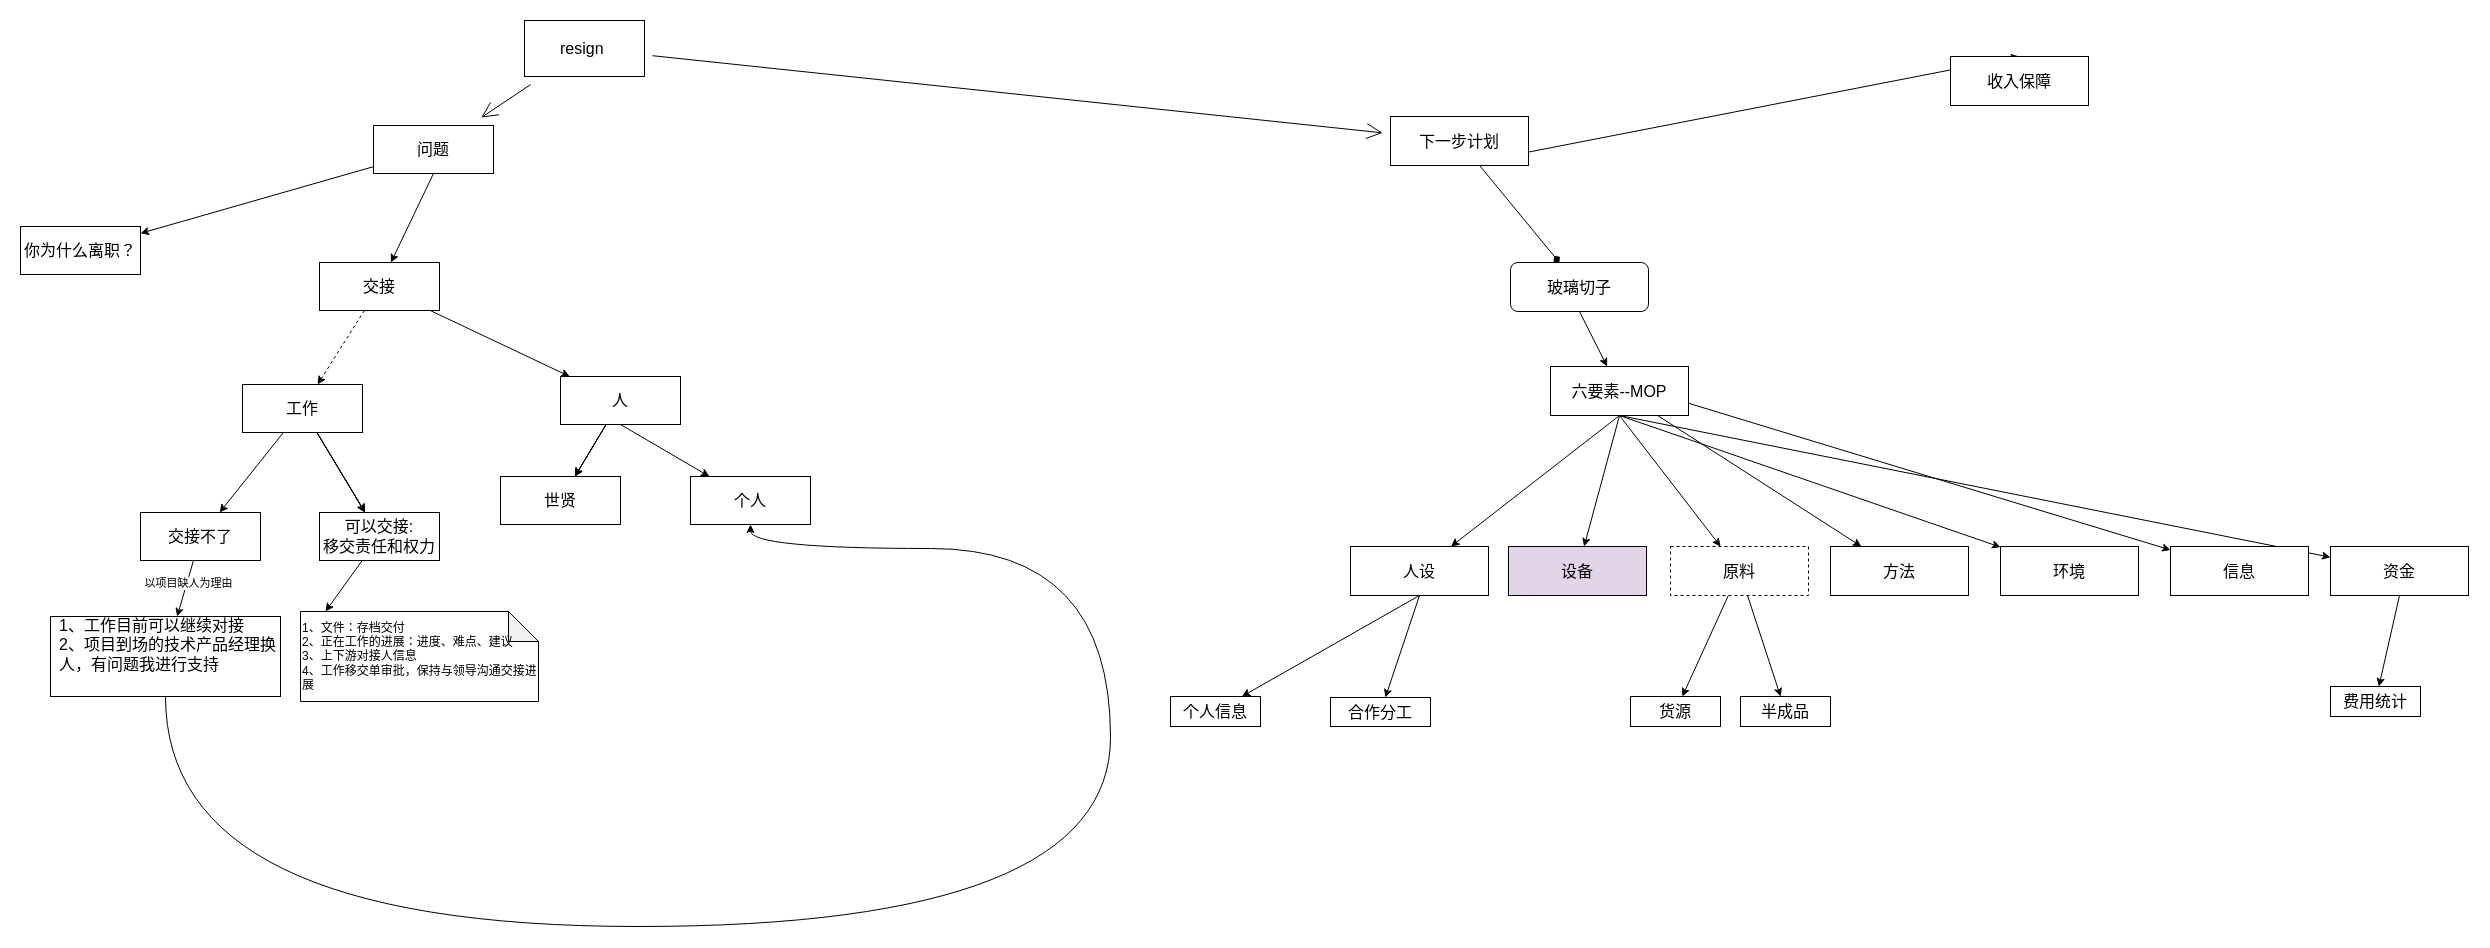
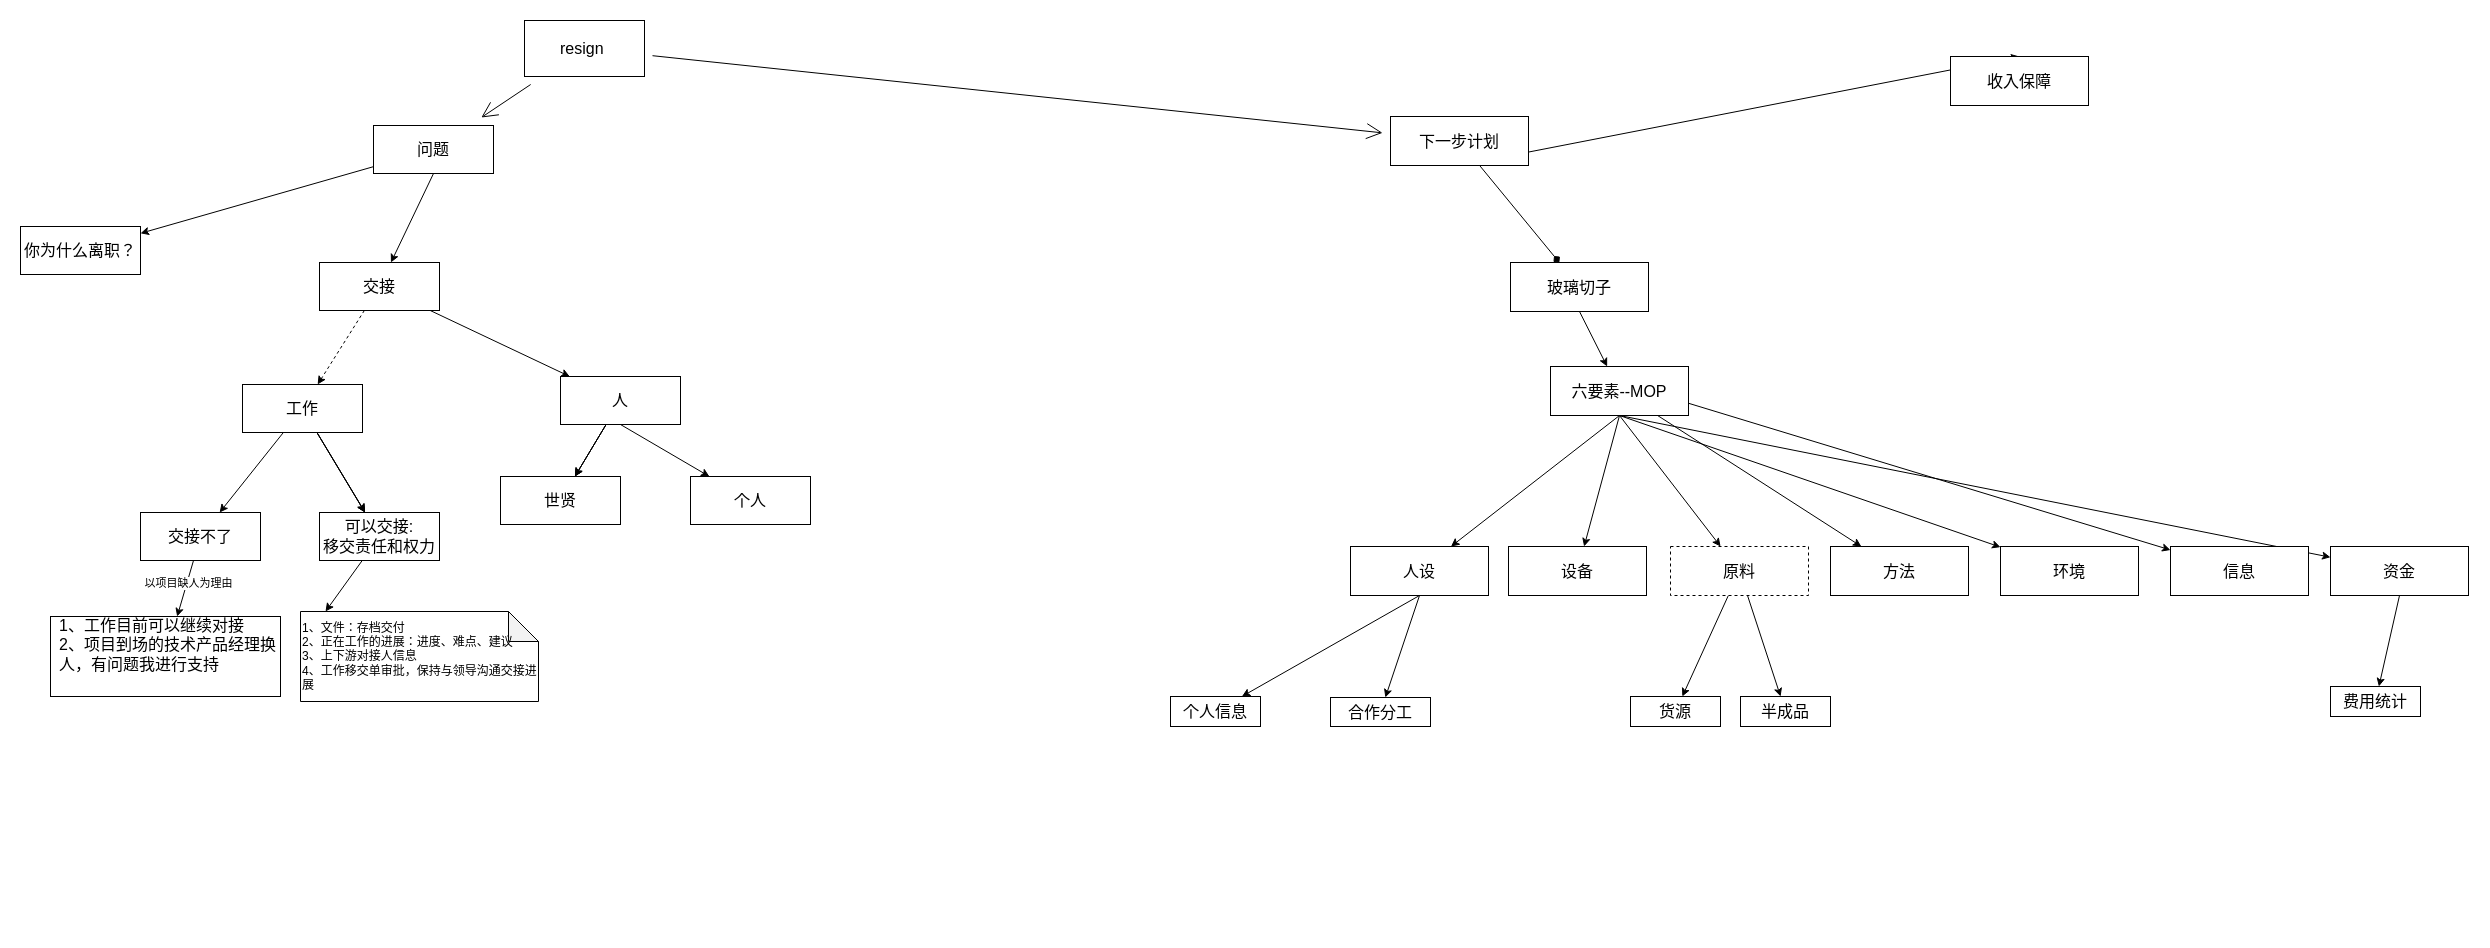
node "玻璃切子": shape rounded rectangle -> rectangle
node "设备": fillcolor #e1d5e7 -> #ffffff
edge "1、工作目前可以继续对接 2、项目到场的技术产品经理换人，有问题我进行支持" -> "个人": removed
